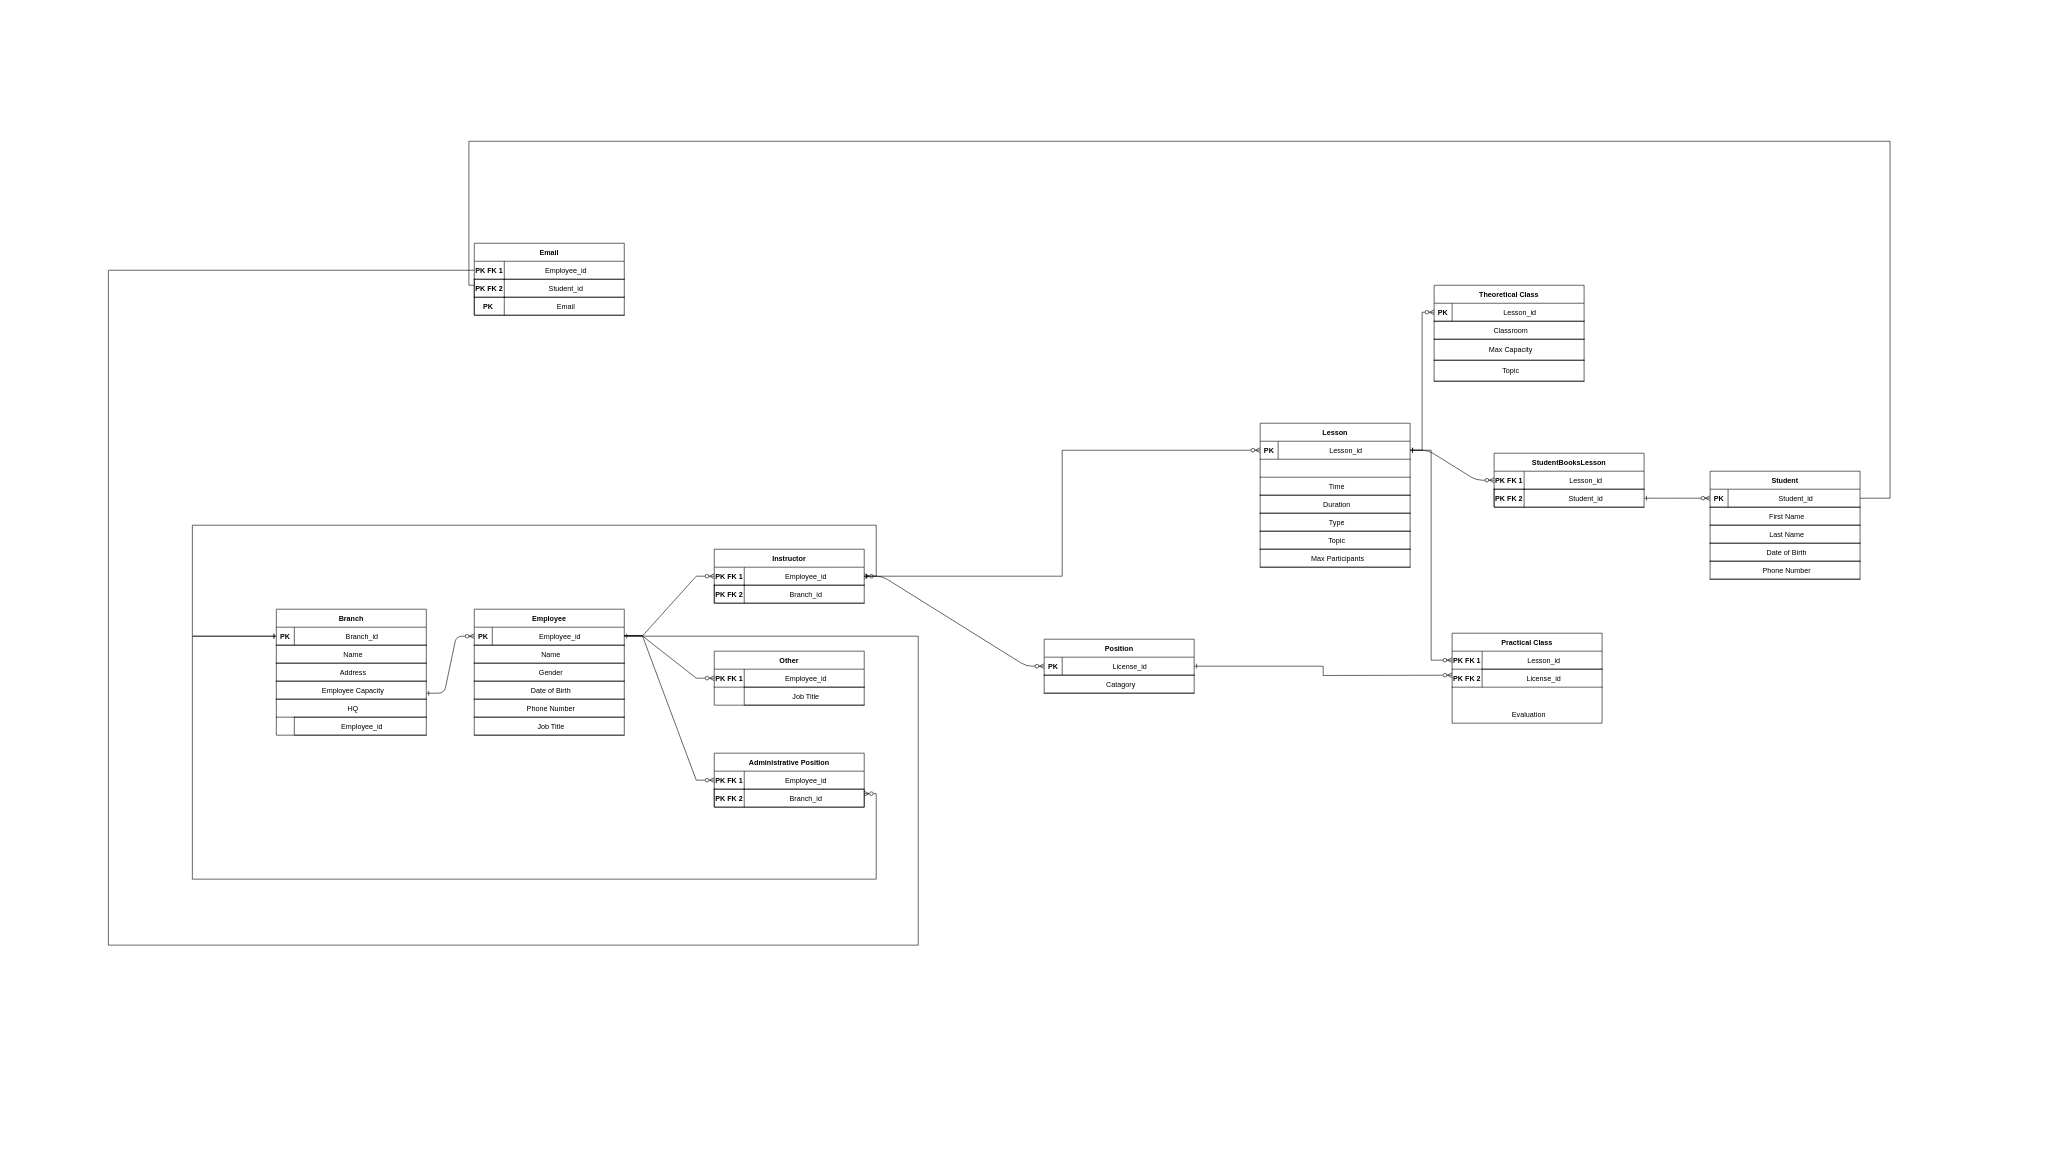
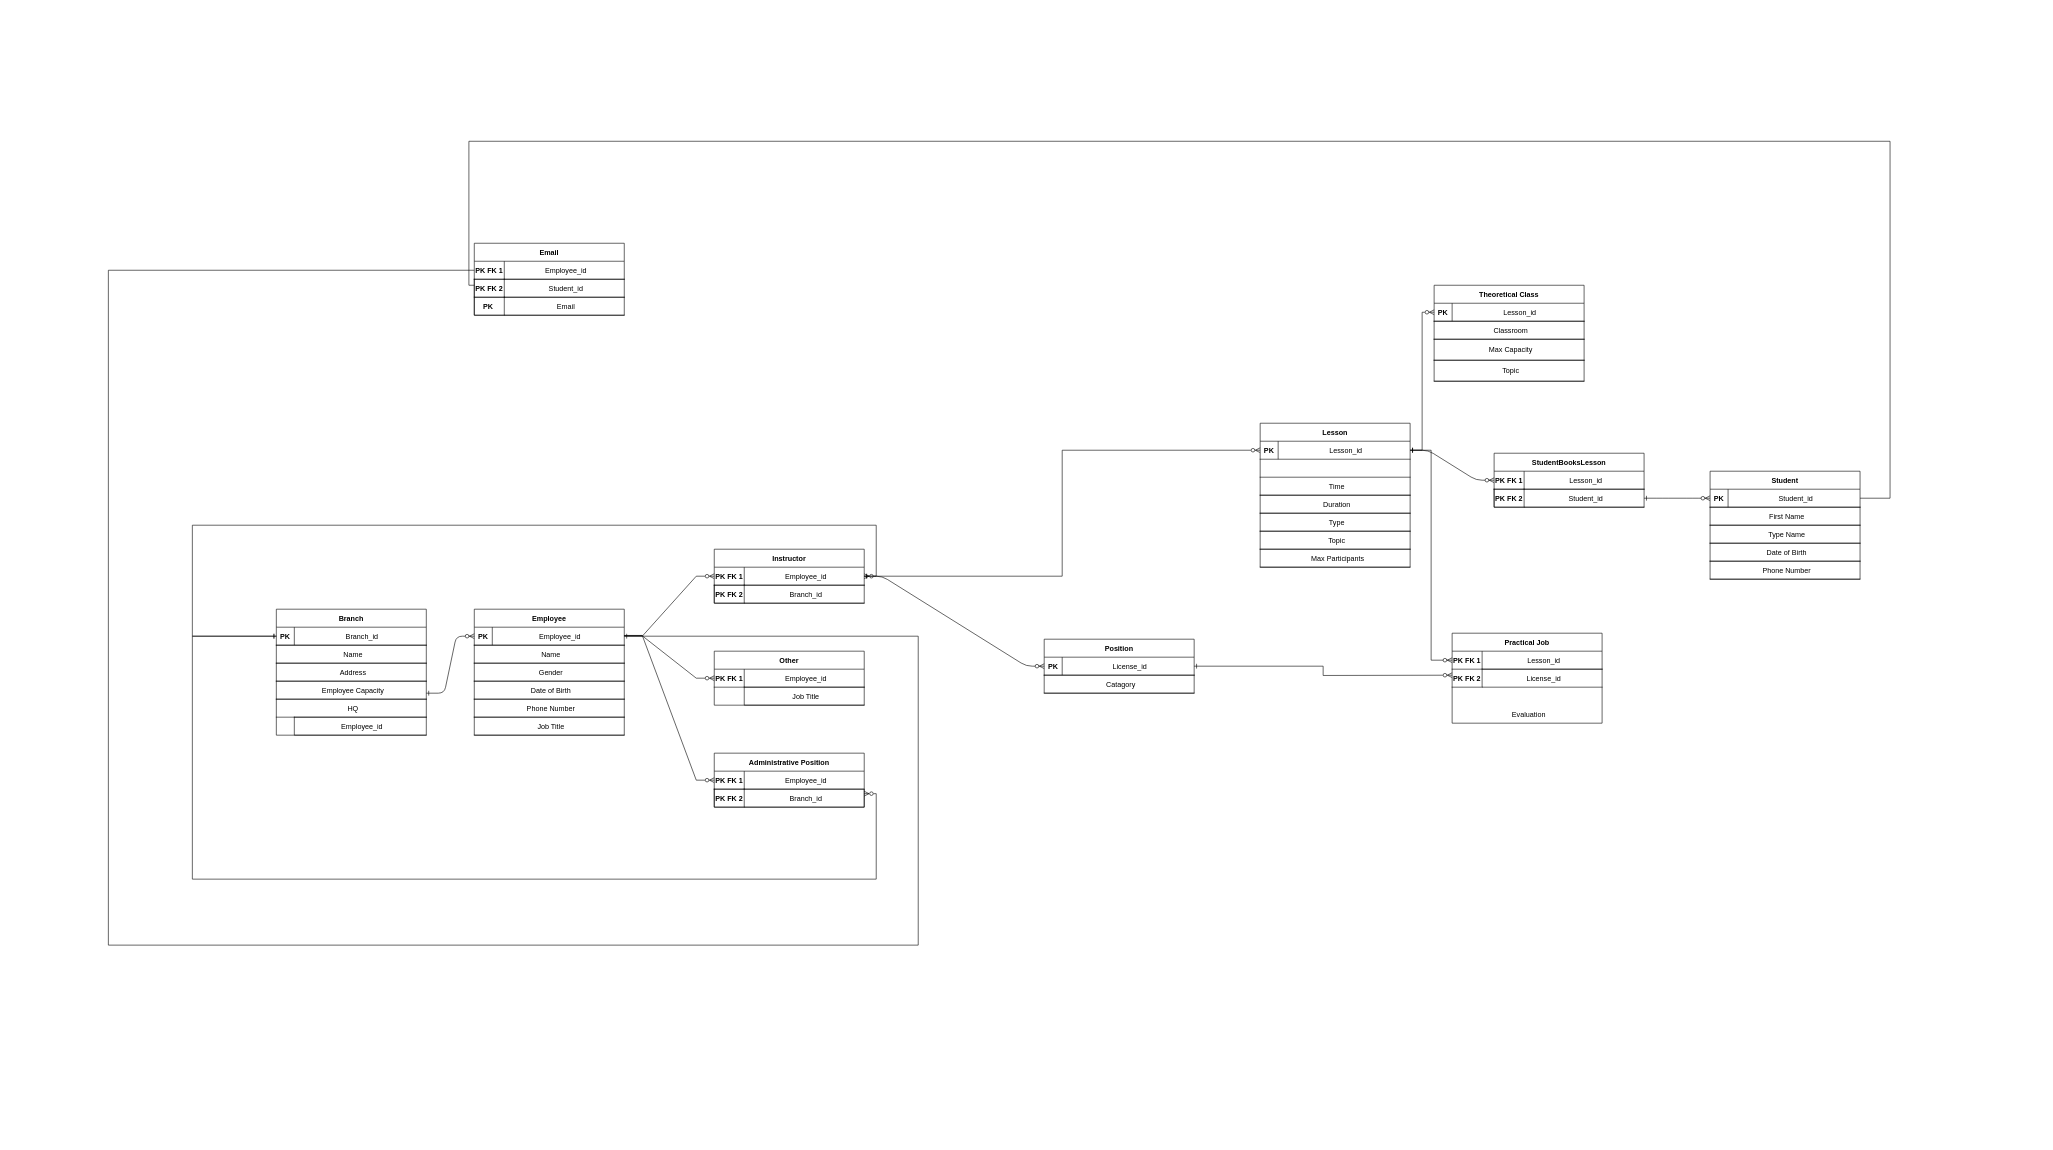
node "Last Name": label "Last Name" -> "Type Name"
node "Practical Class": label "Practical Class" -> "Practical Job"
